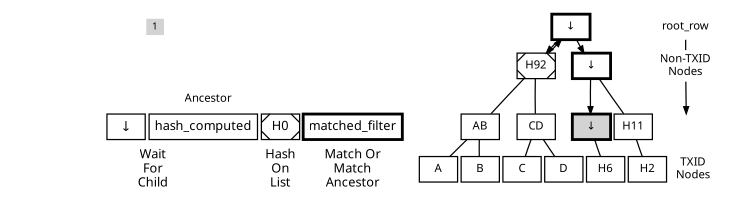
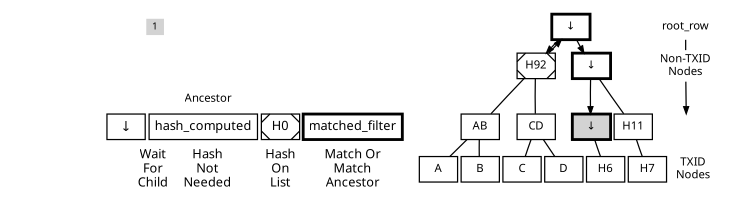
node "Hash Not Needed": added
node "H2": label "H2" -> "H7"
